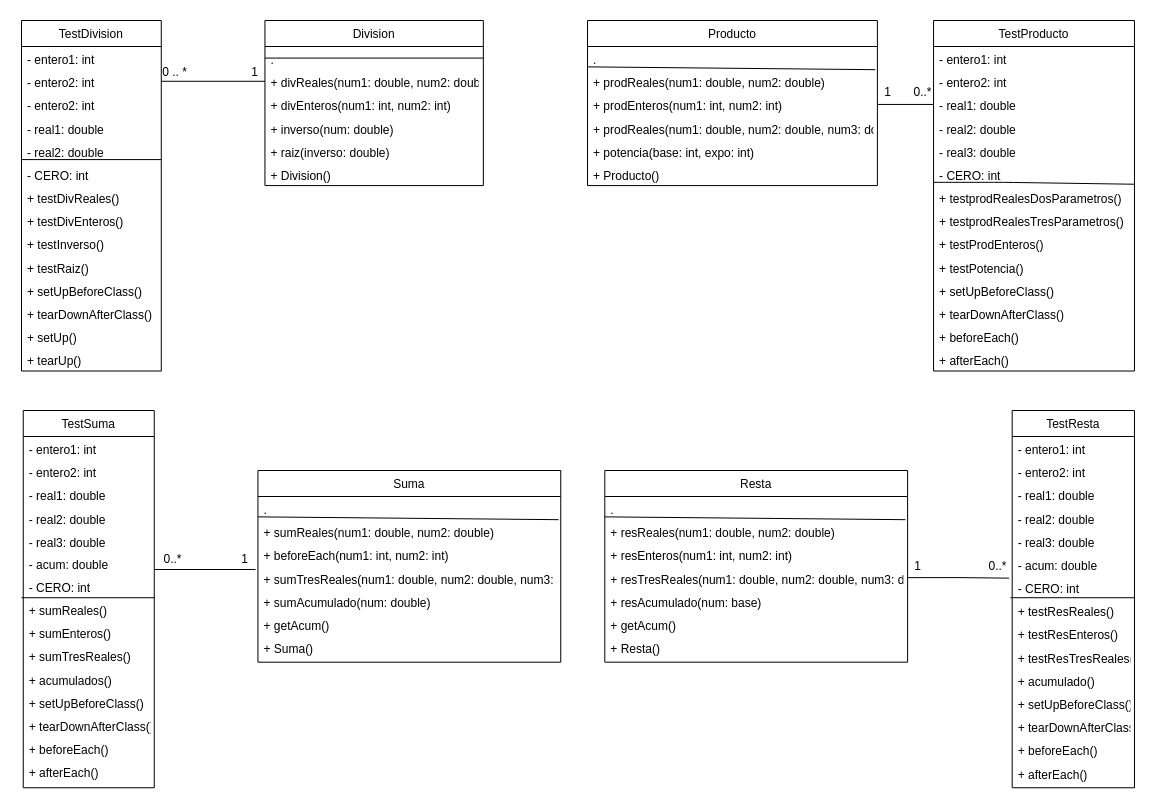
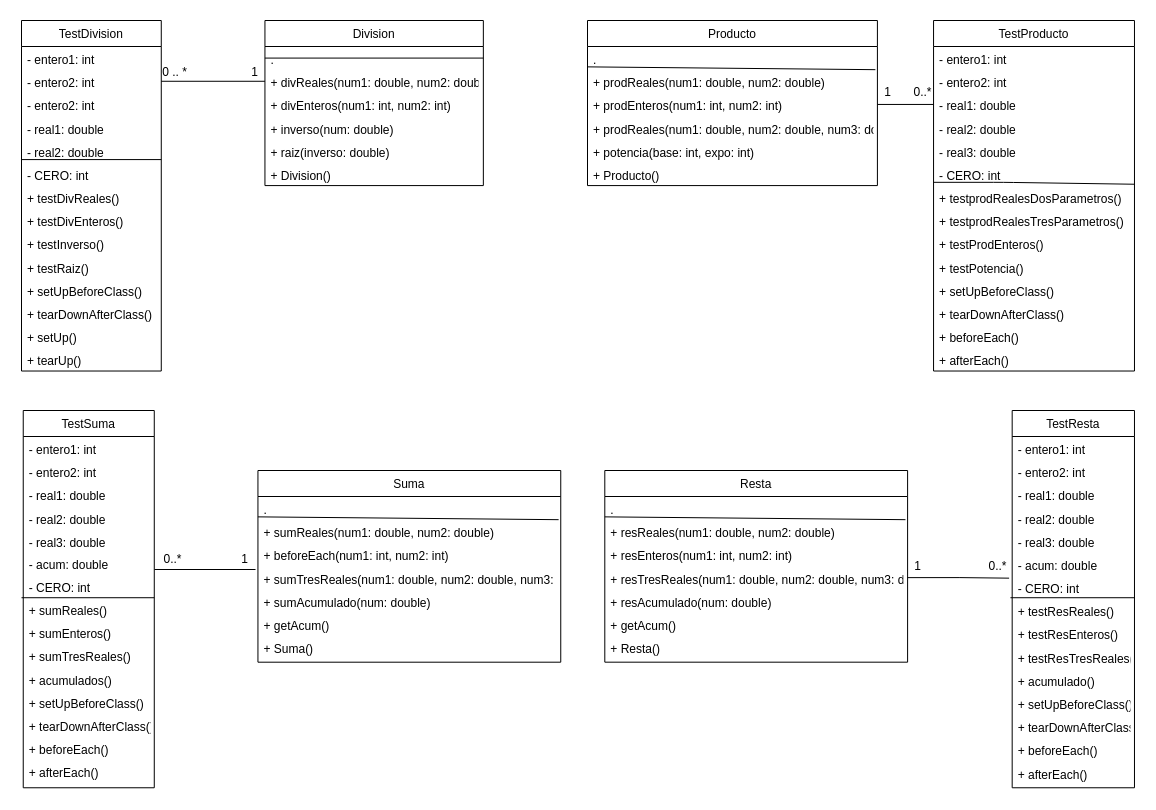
node "+ resAcumulado(num: base)": label "+ resAcumulado(num: base)" -> "+ resAcumulado(num: double)"
